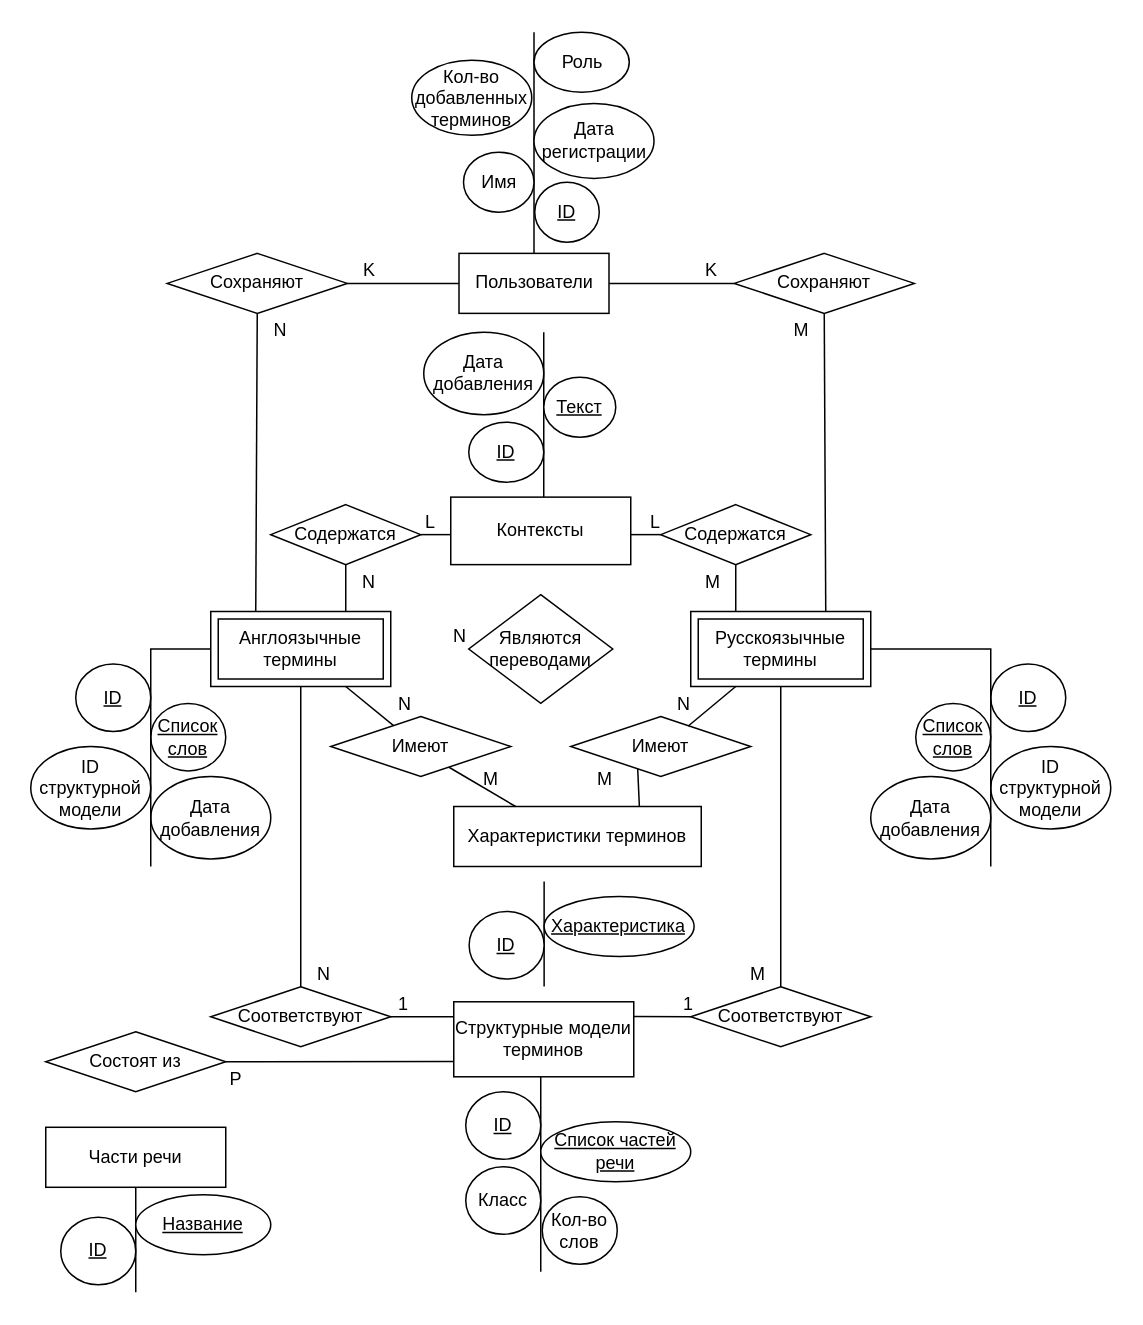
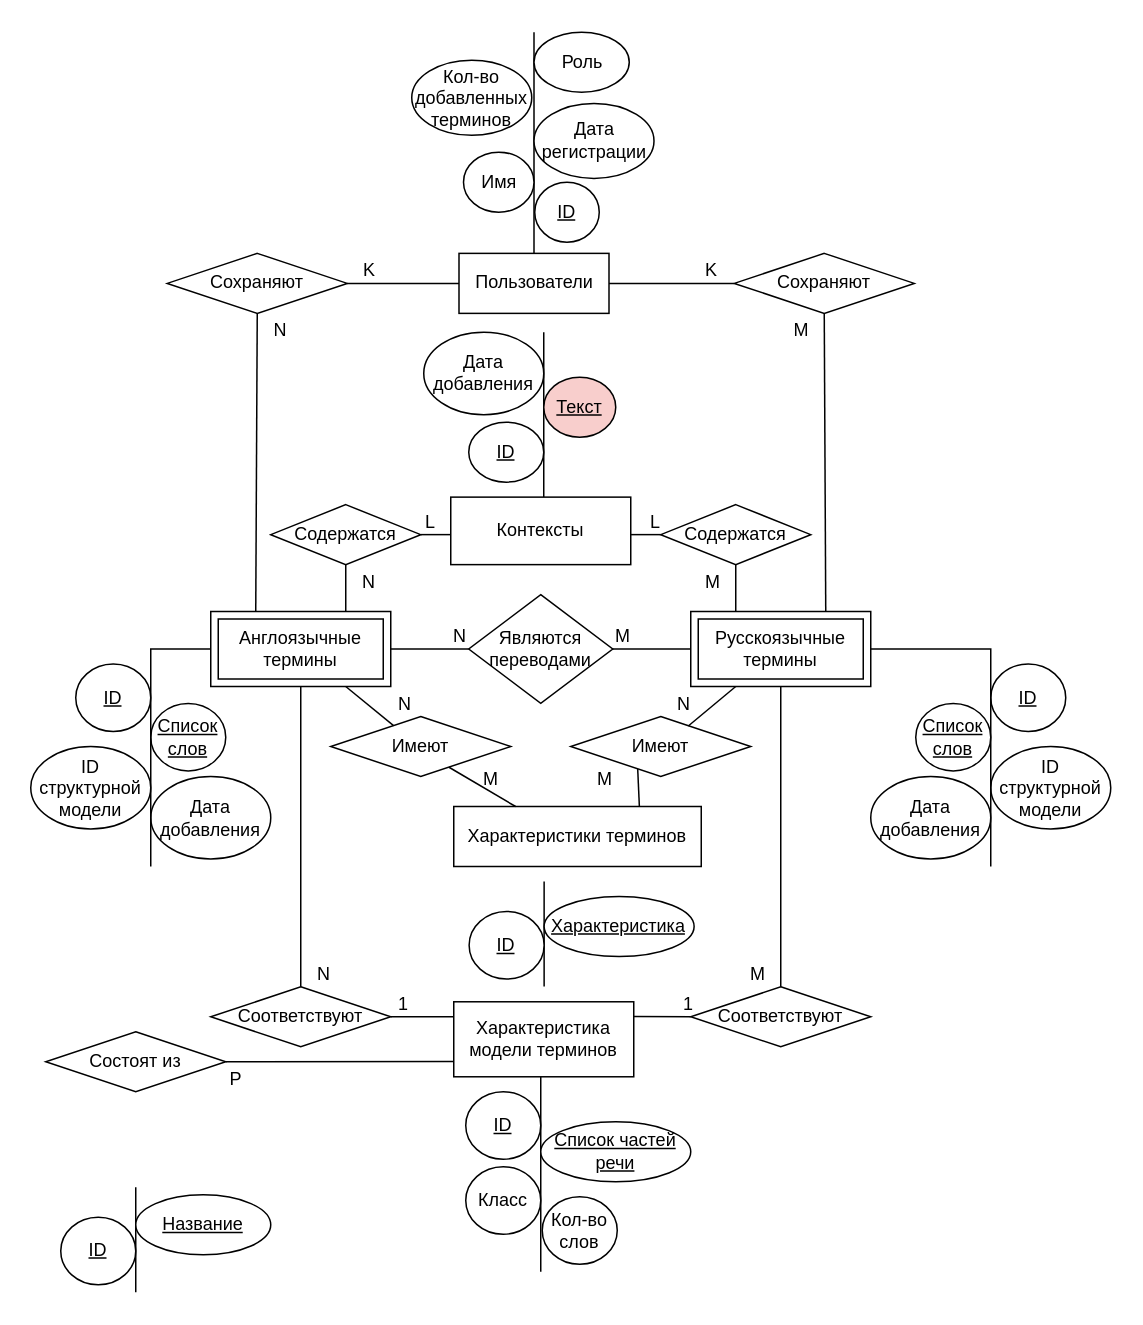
node "Текст": fillcolor #ffffff -> #f8cecc
edge "Англоязычные термины" -- "Являются переводами": added
edge "Являются переводами" -- "Русскоязычные термины": added, label "M"
node "Структурные модели терминов": label "Структурные модели терминов" -> "Характеристика модели терминов"
node "Части речи": removed
